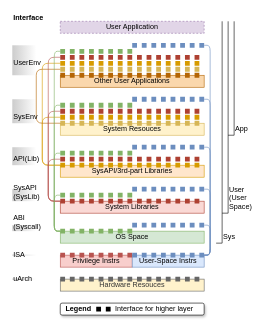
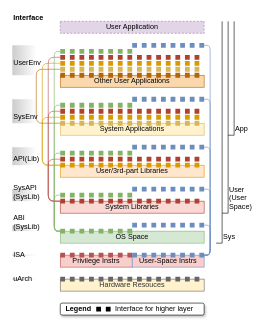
node "System Resouces": label "System Resouces" -> "System Applications"
node "SysAPI/3rd-part Libraries": label "SysAPI/3rd-part Libraries" -> "User/3rd-part Libraries"
node "ABI (Syscall)": label "ABI (Syscall)" -> "ABI (SysLib)"
node "User-Space Instrs": fillcolor #dae8fc -> #f8cecc
